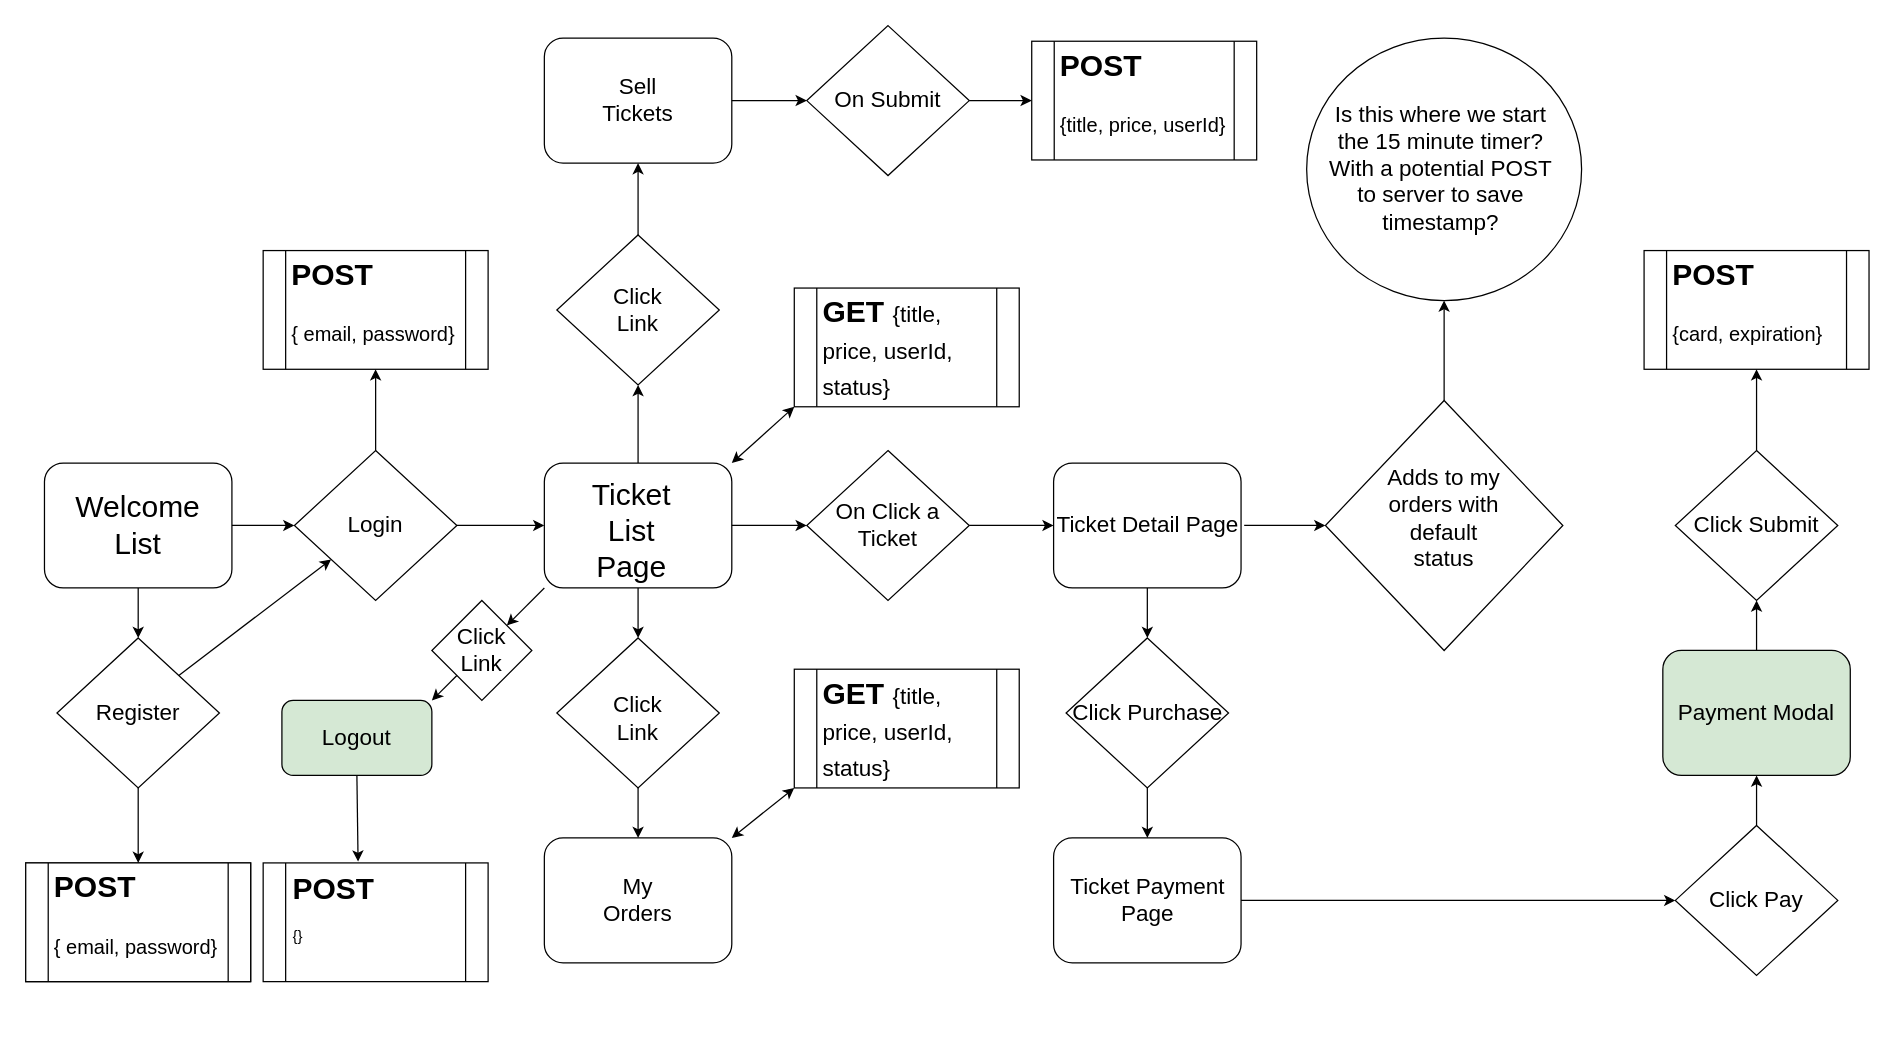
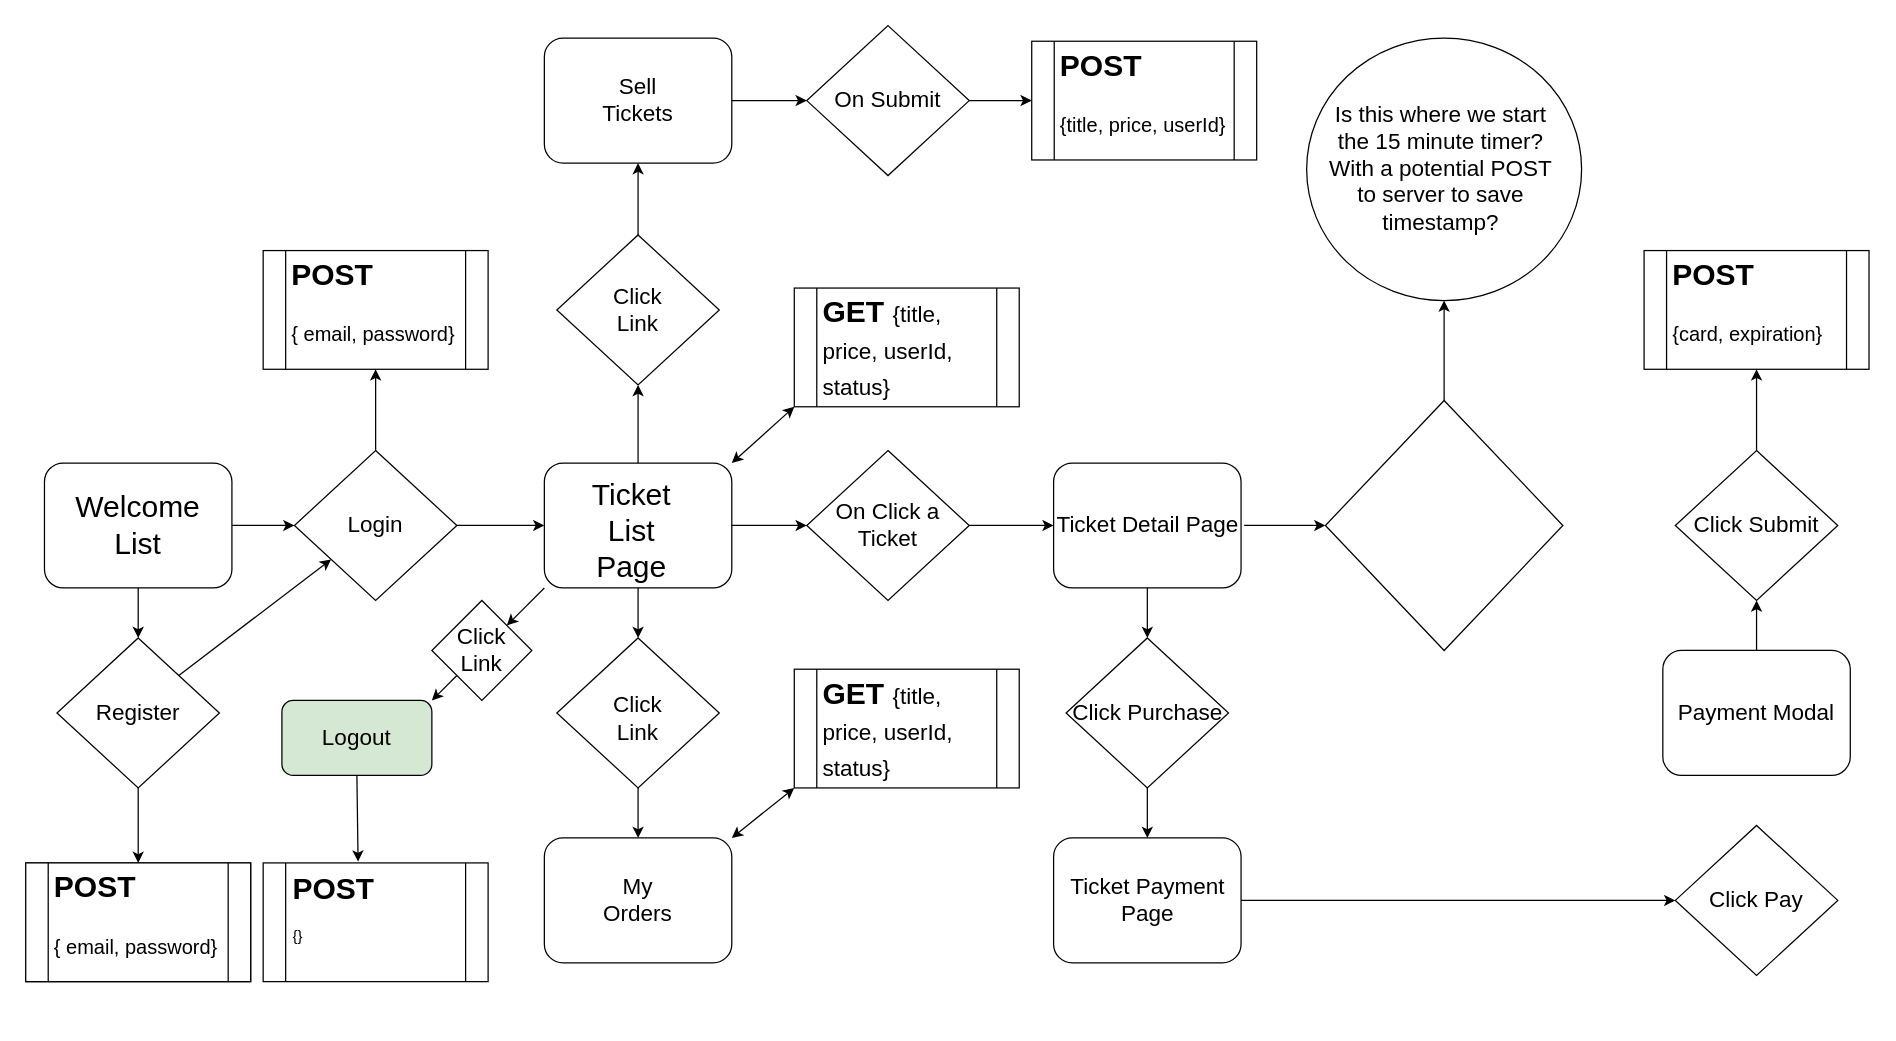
node "Adds to my orders with default status": removed
node "Payment Modal": fillcolor #d5e8d4 -> #ffffff
edge "Click Pay" -> "Payment Modal": removed
